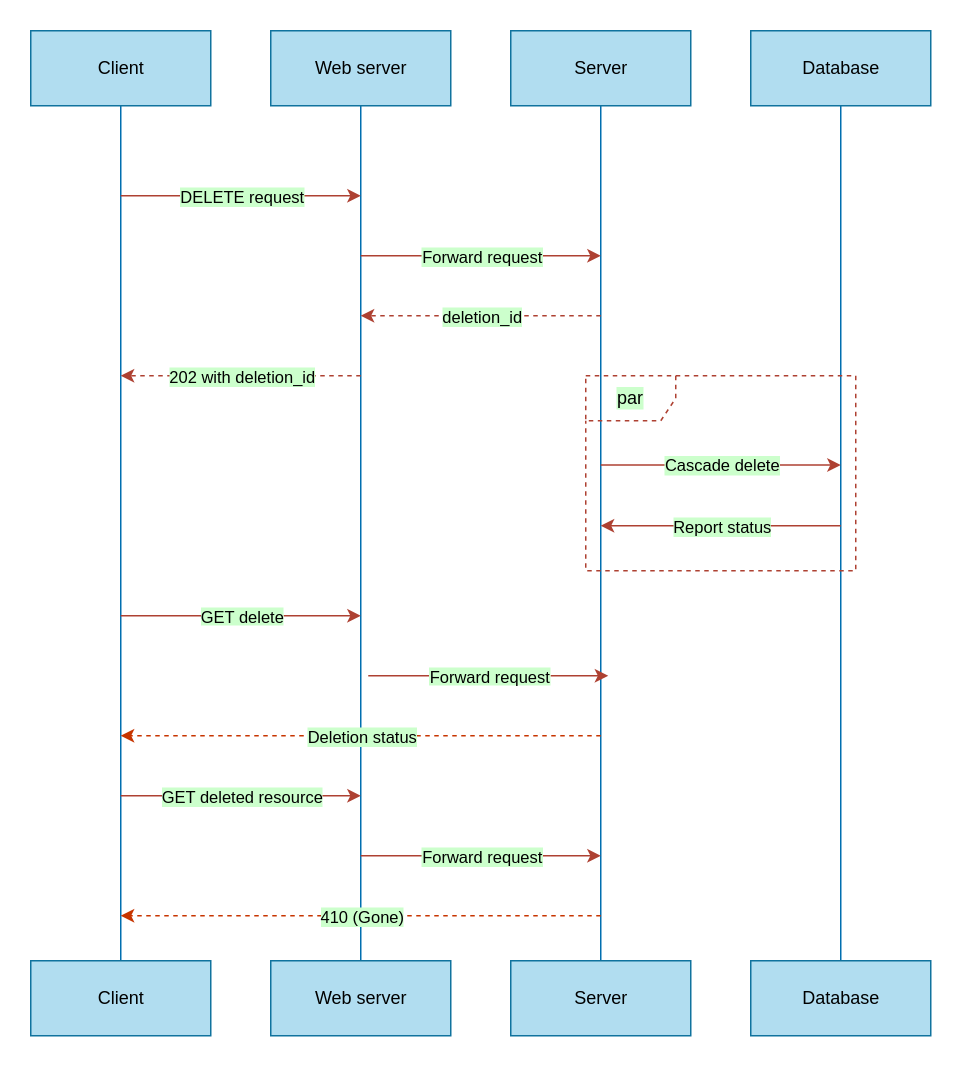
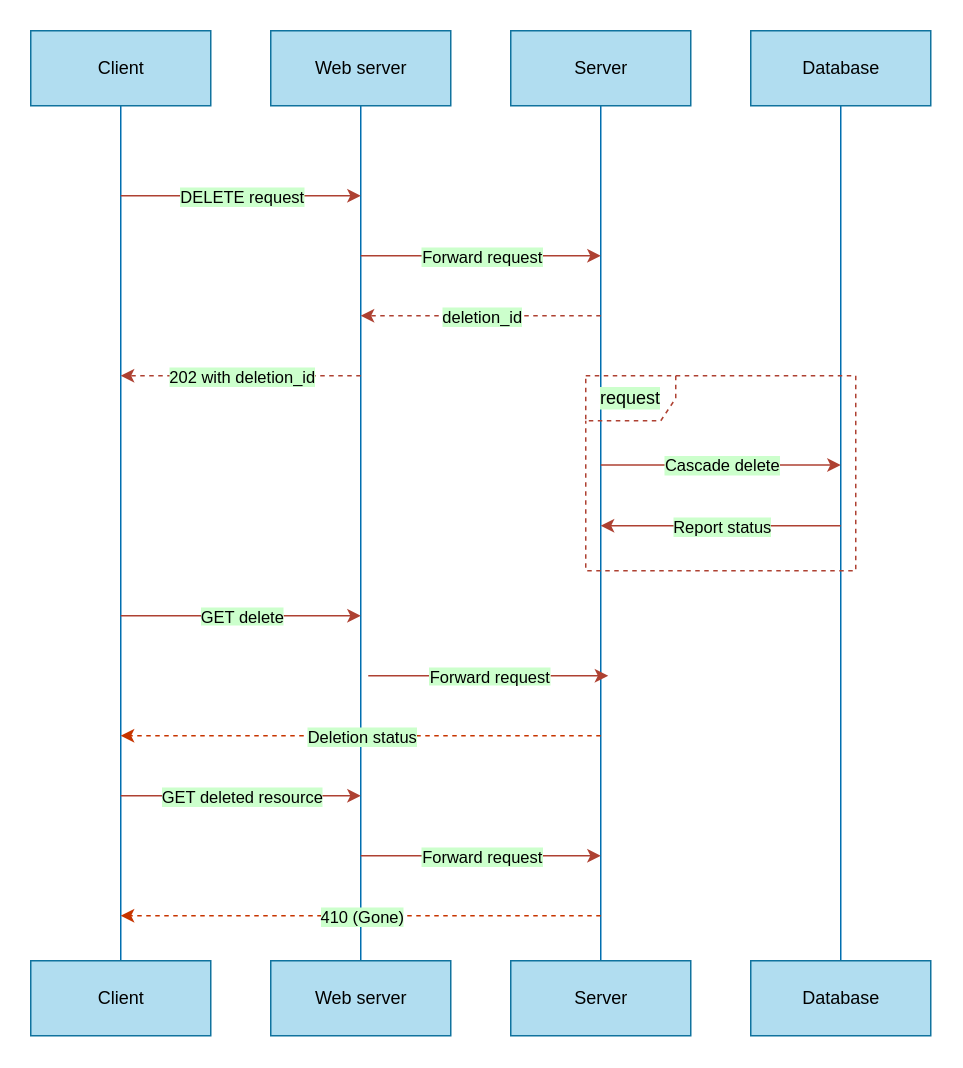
node "par": label "par" -> "request"
